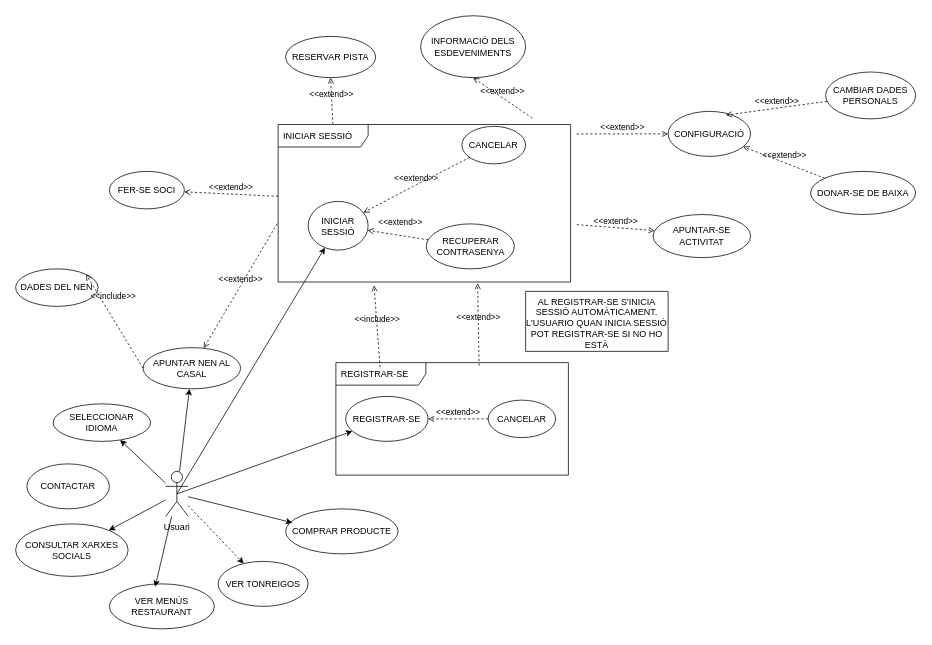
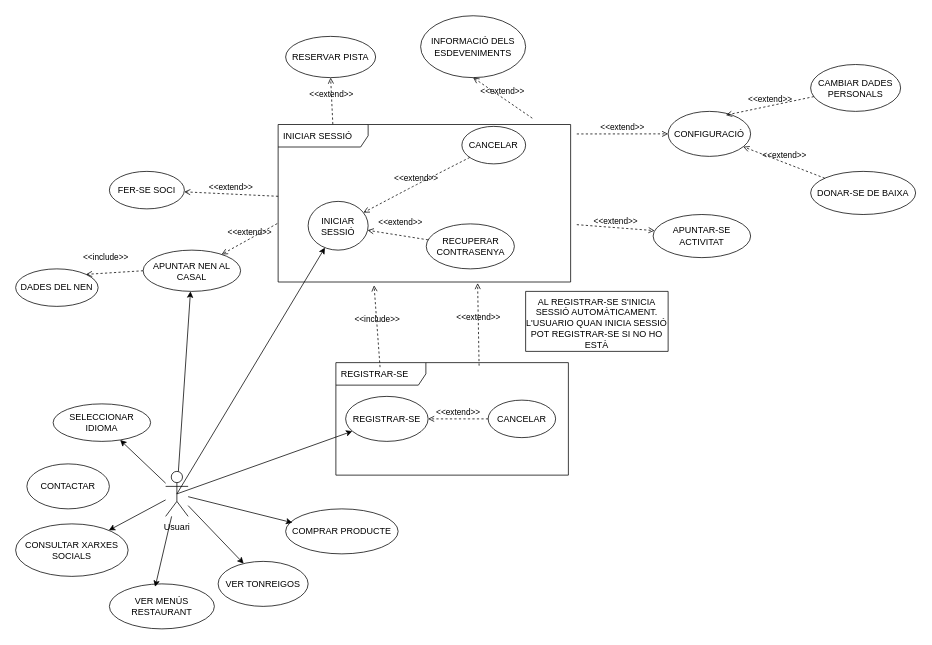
node "CAMBIAR DADES PERSONALS": moved (870, 95) -> (855, 88)
node "APUNTAR NEN AL CASAL": moved (192, 368) -> (192, 271)
edge "Usuari" -> "VER TONREIGOS": style dashed -> solid
